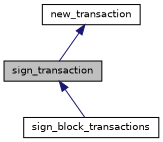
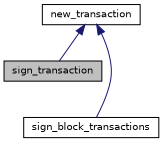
edge "sign_block_transactions" -> "sign_transaction": now "sign_block_transactions" -> "new_transaction"
